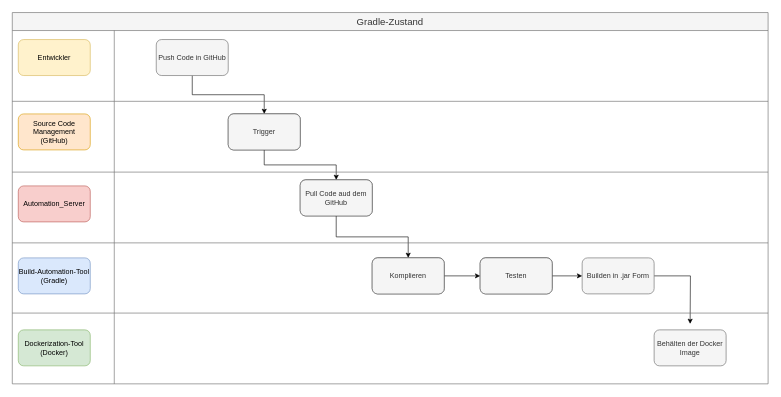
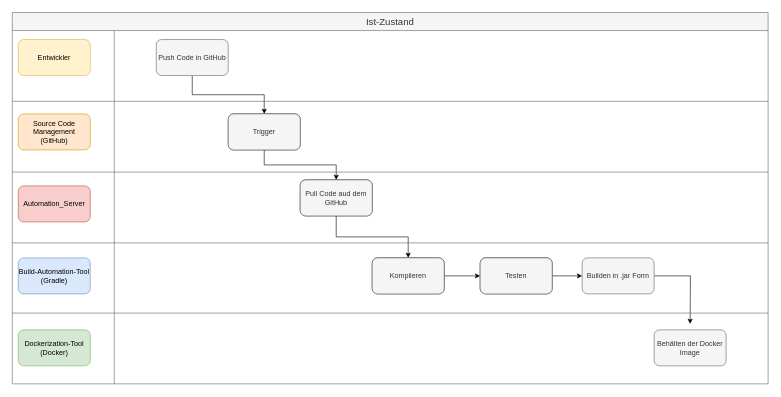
node "Gradle-Zustand": label "Gradle-Zustand" -> "Ist-Zustand"
